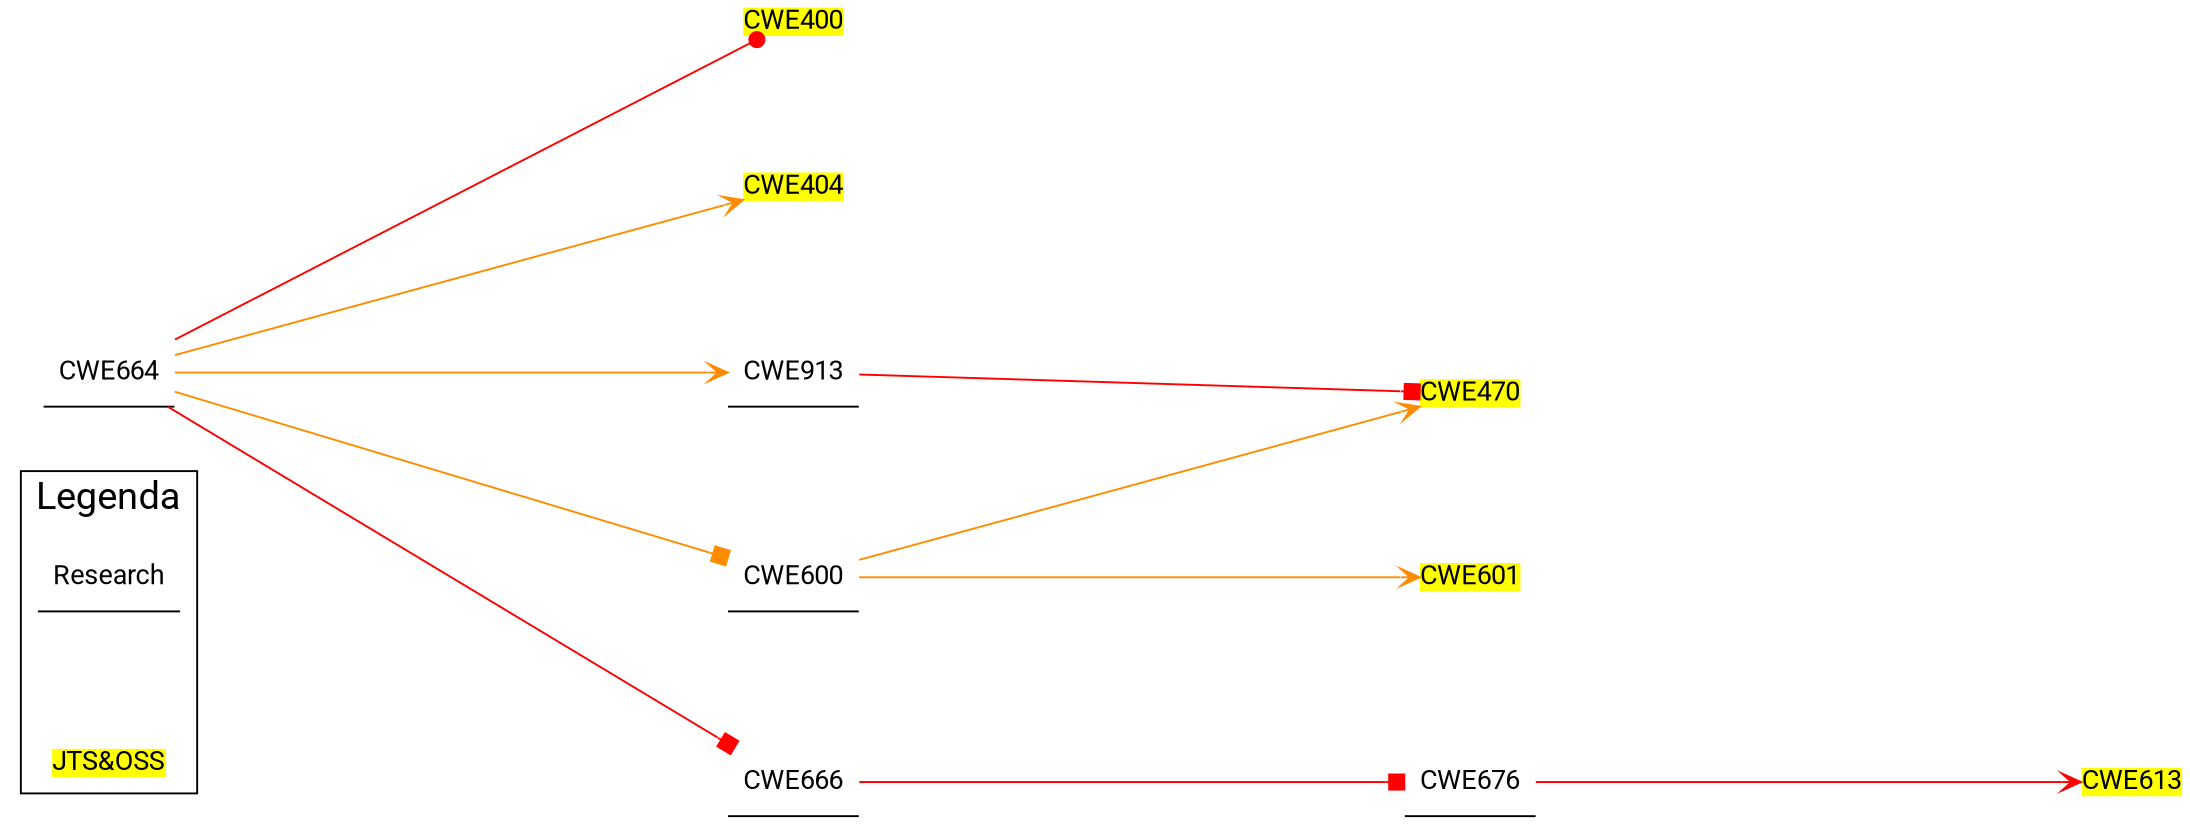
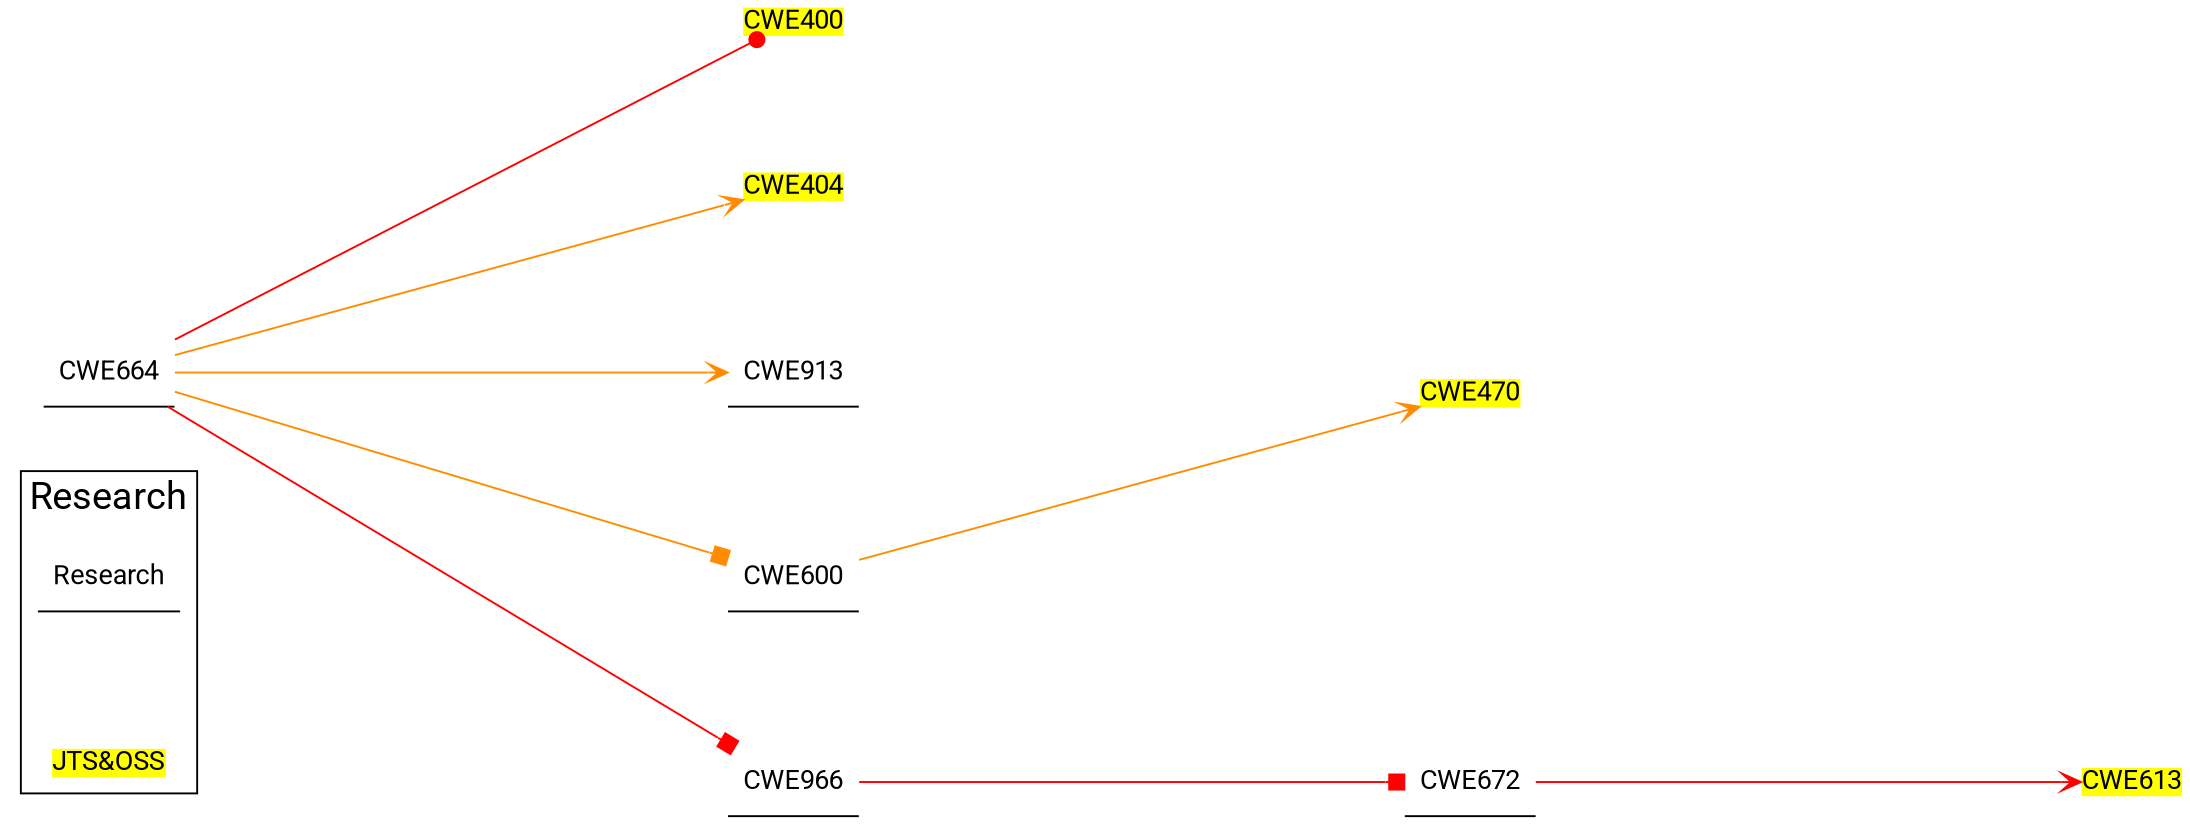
edge "CWE913" -> "CWE470": removed
cluster "Legenda": label "Legenda" -> "Research"
node "CWE601": removed
node "CWE666": label "CWE666" -> "CWE966"
node "CWE676": label "CWE676" -> "CWE672"
